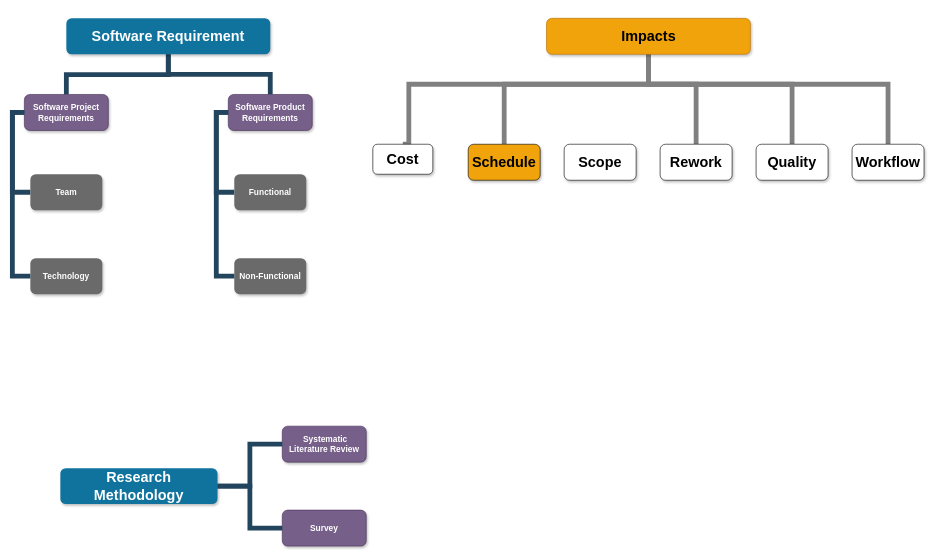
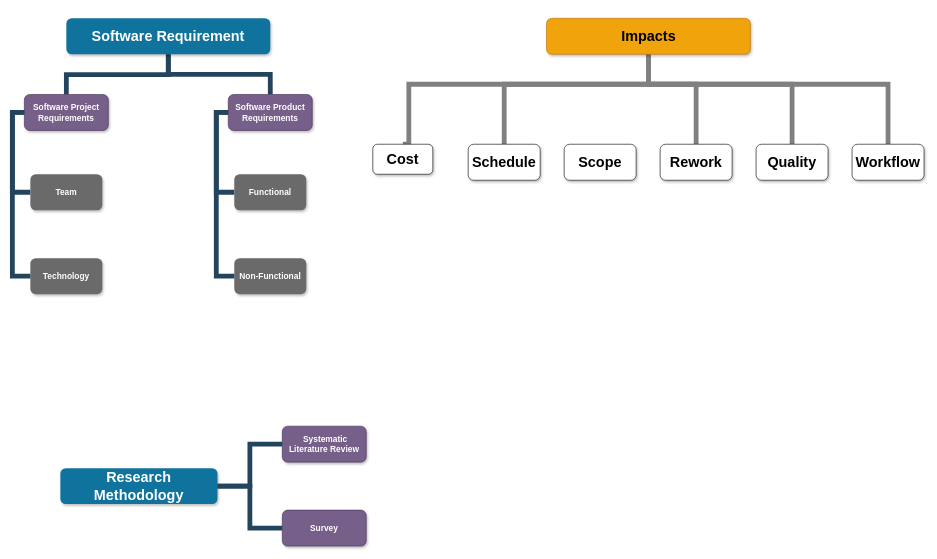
node "Schedule": fillcolor #f0a30a -> #ffffff
